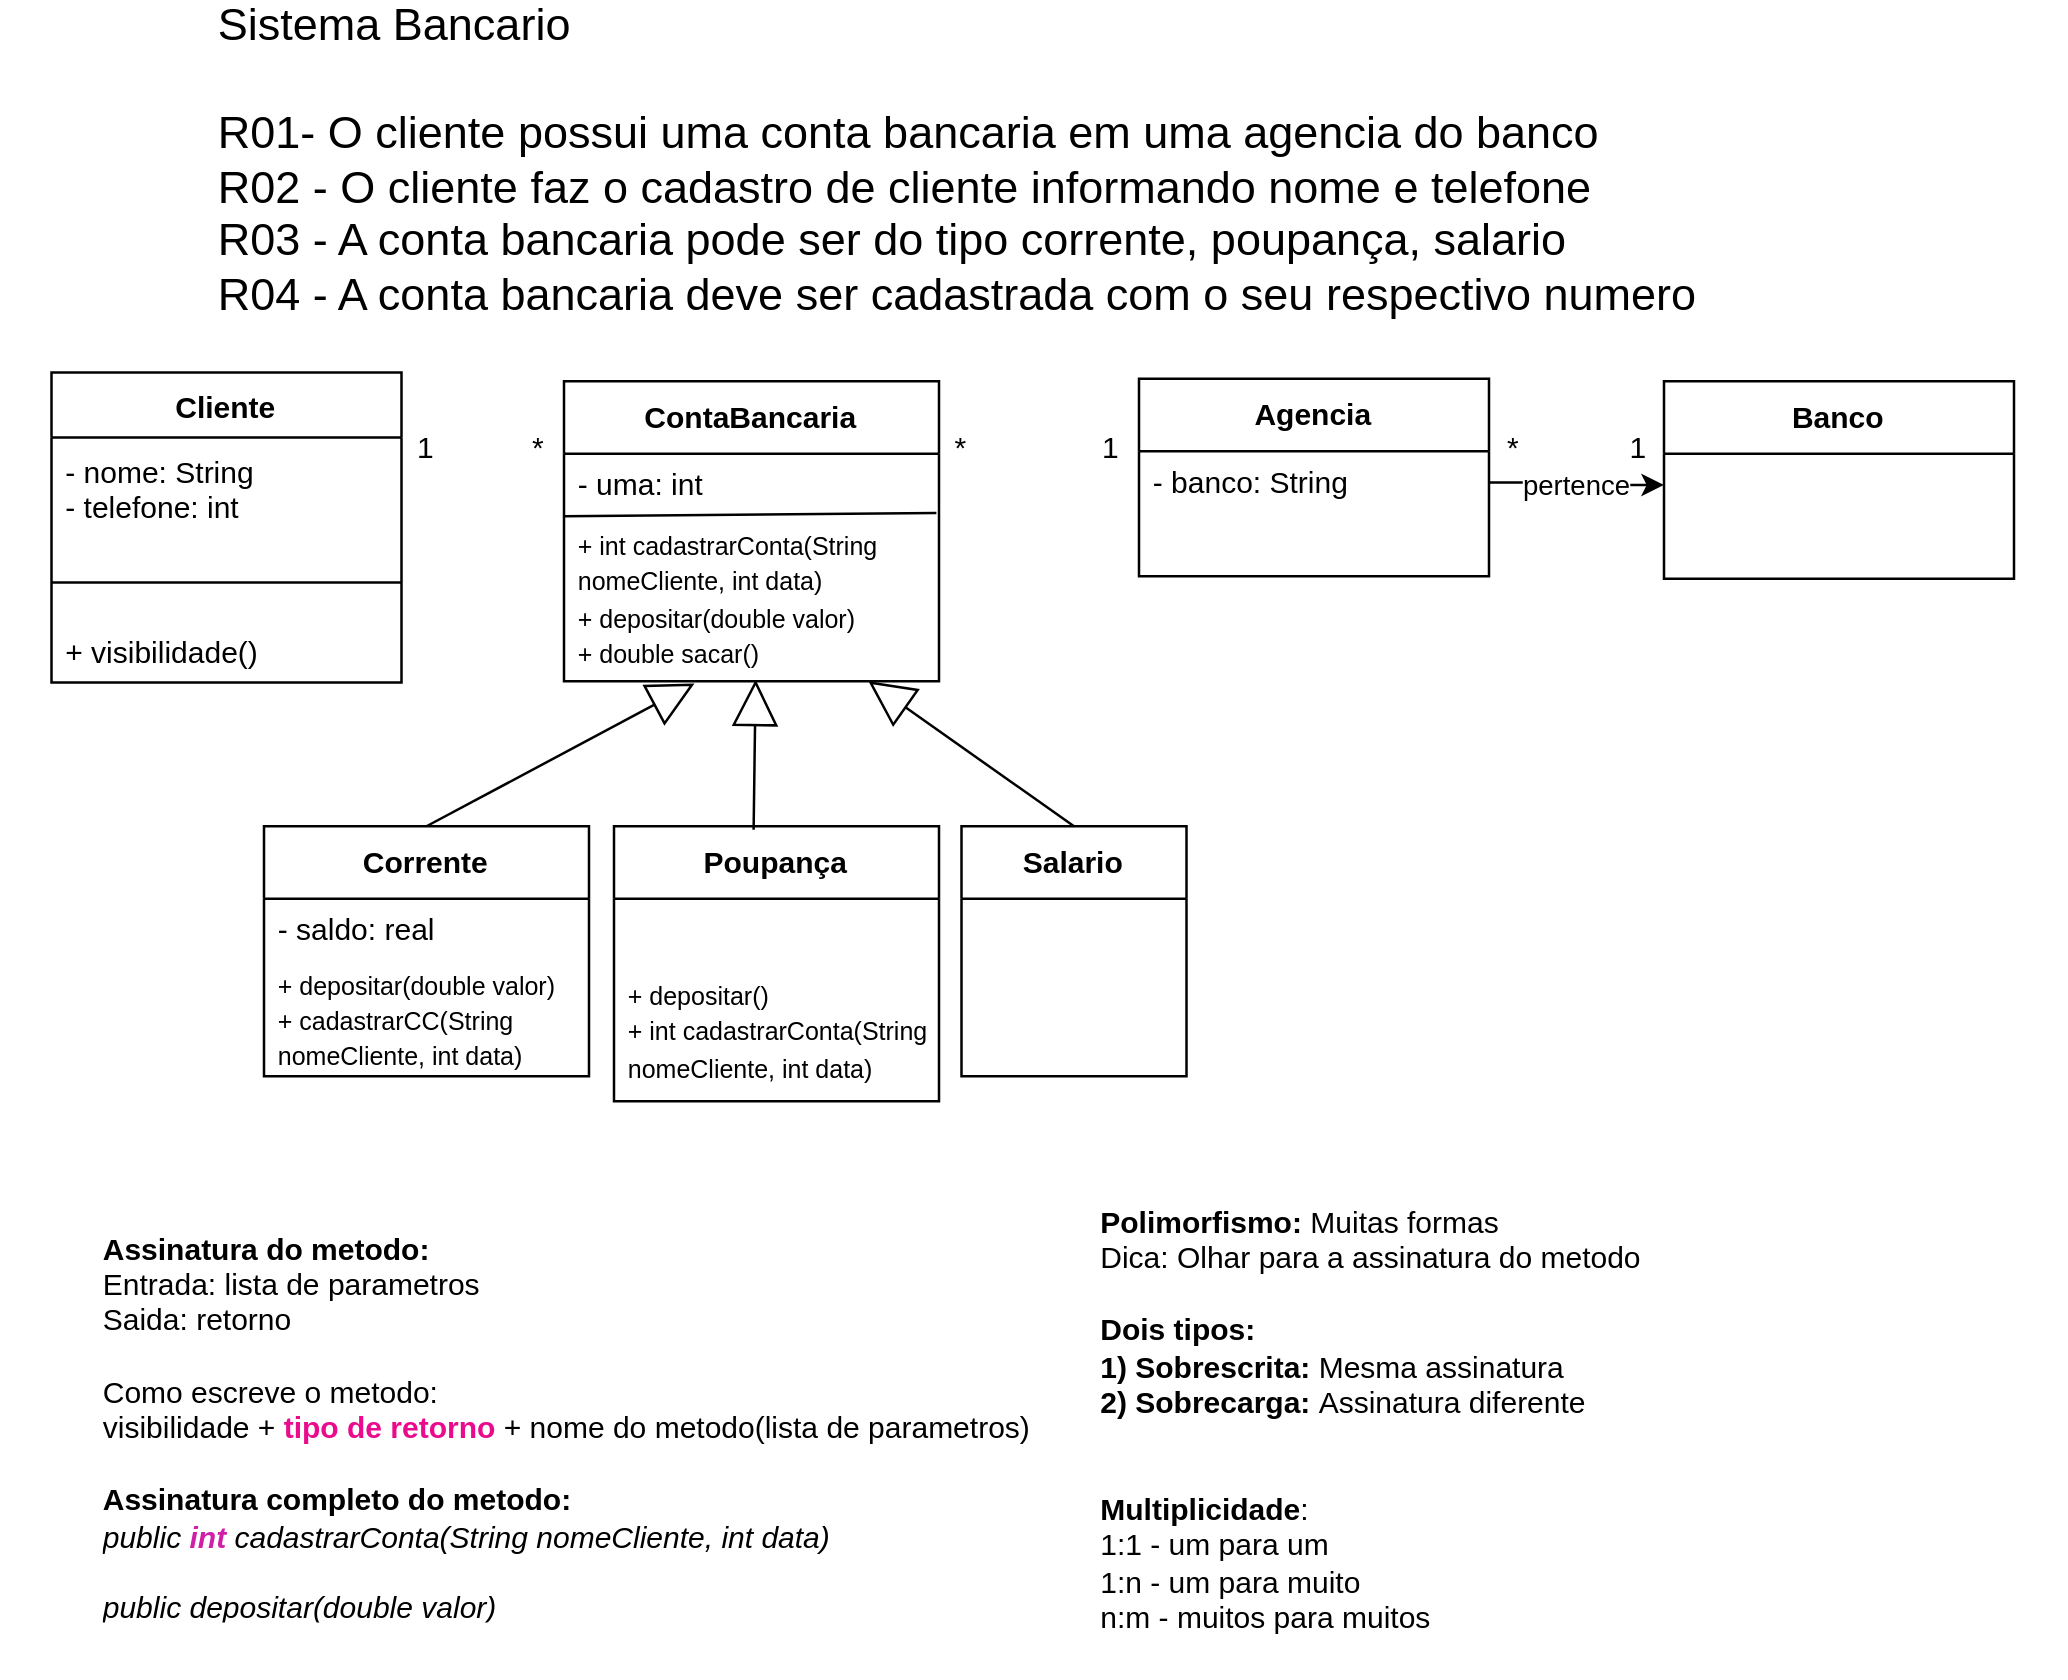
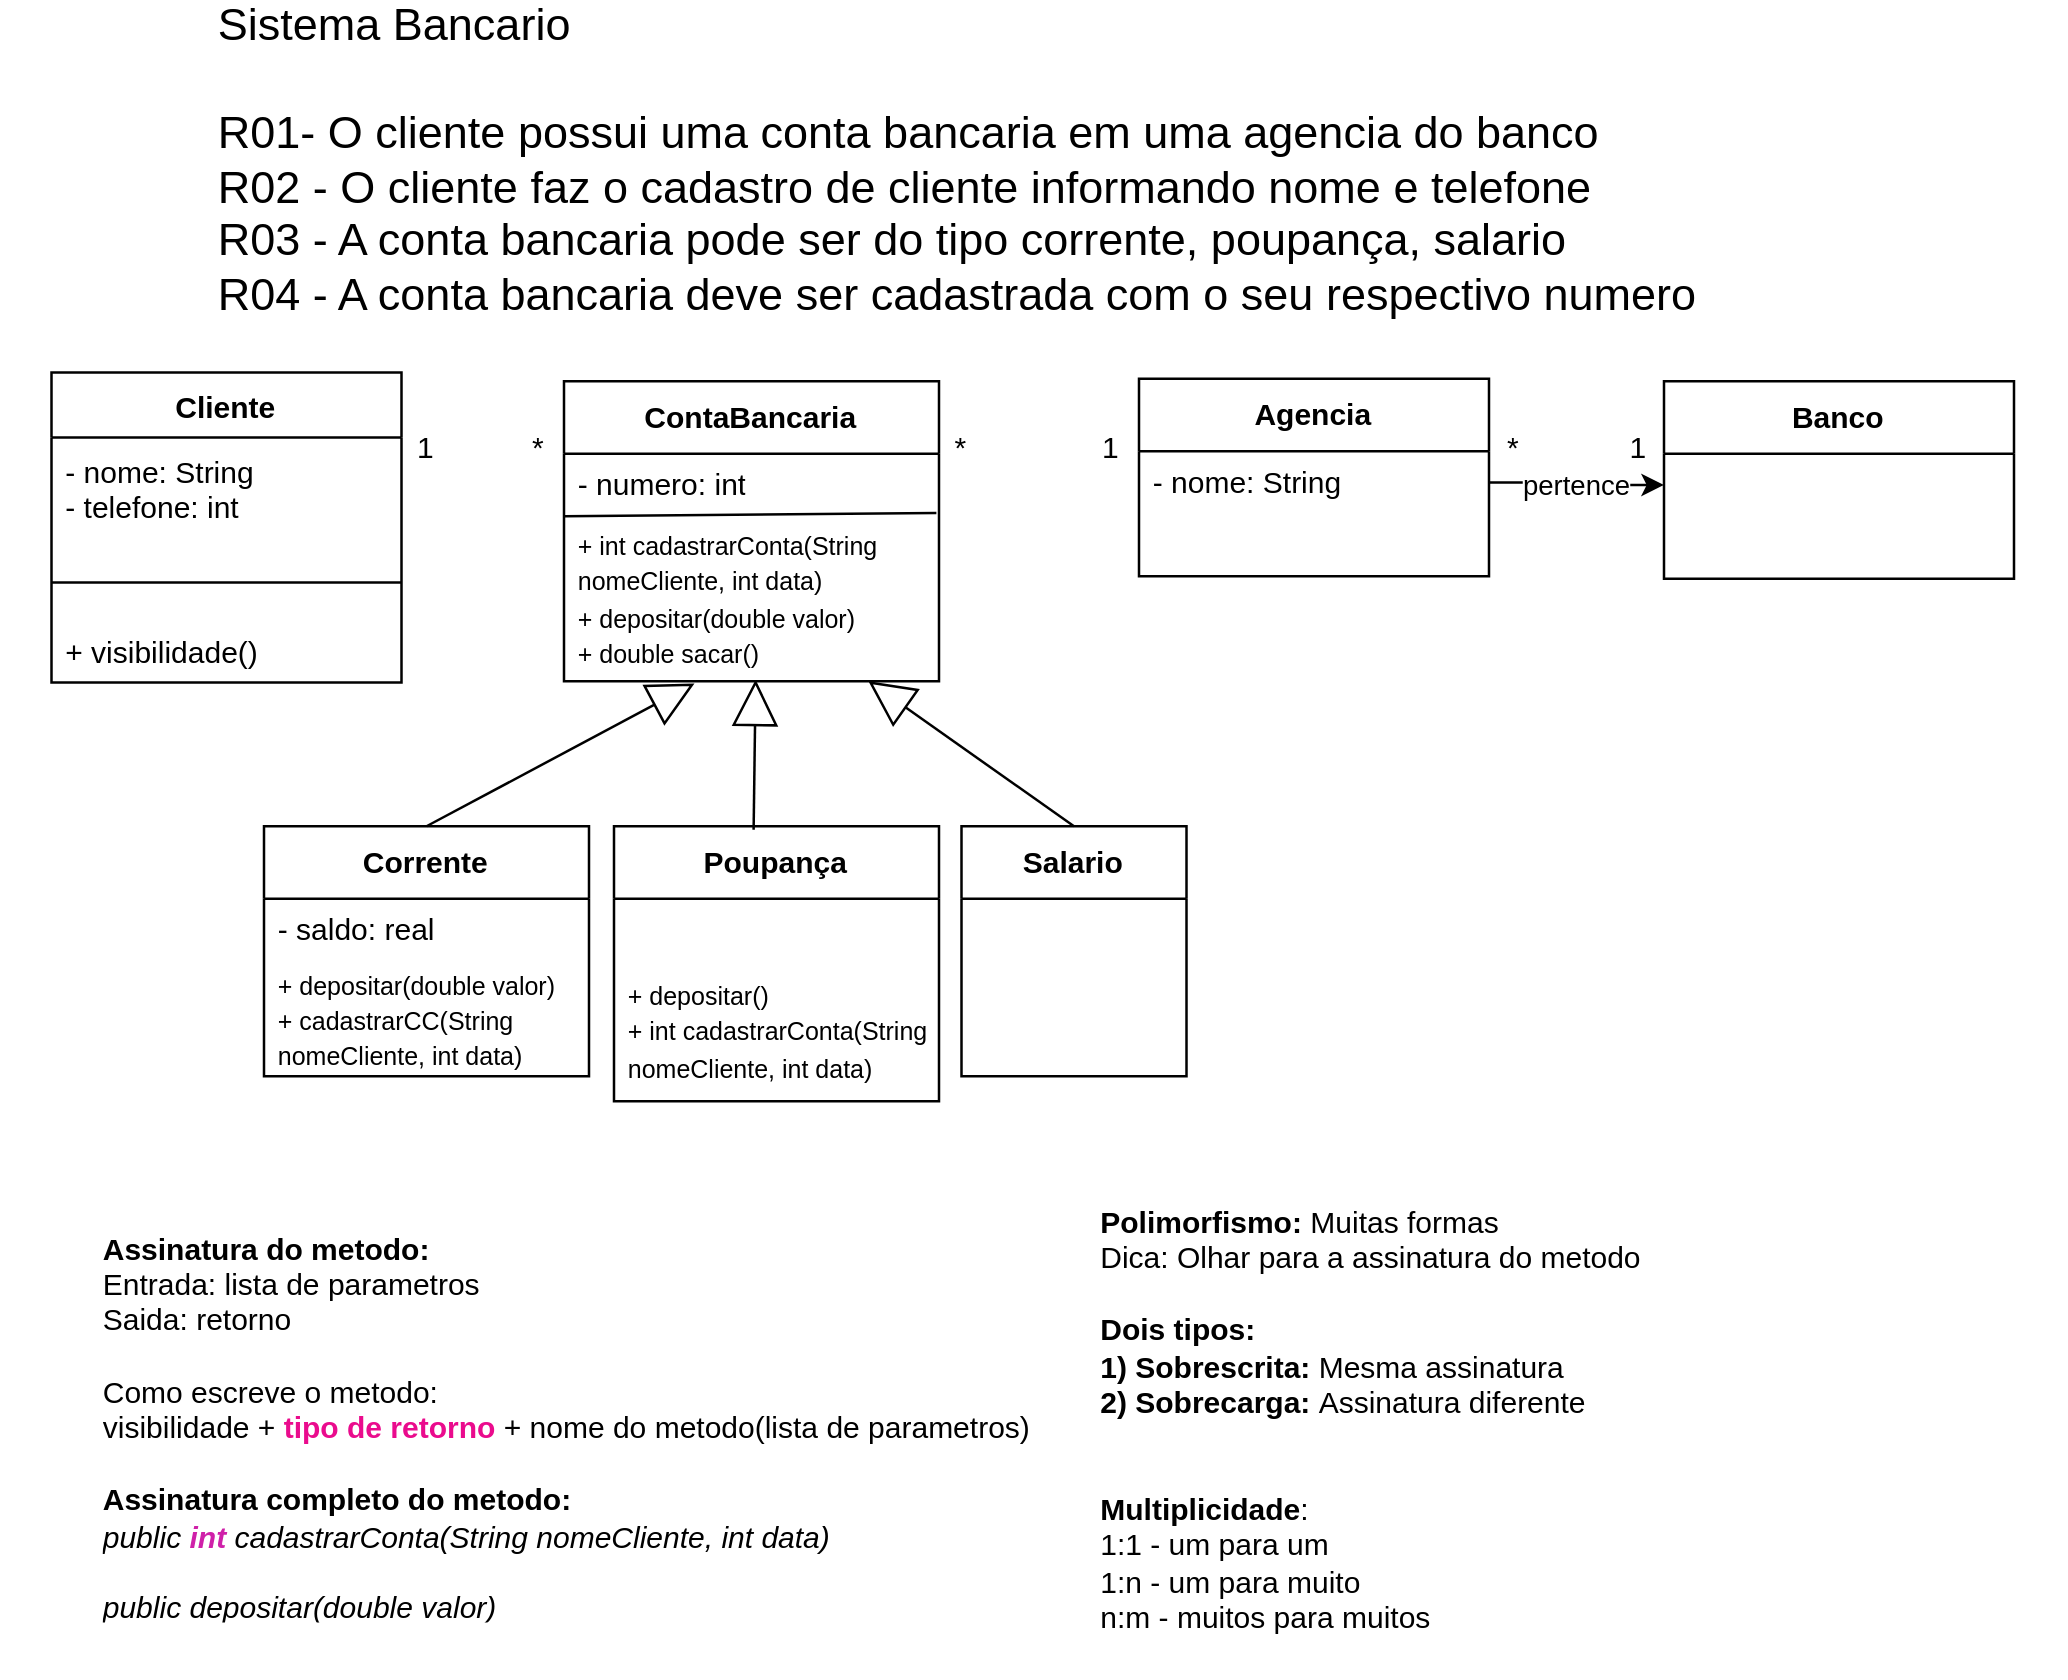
node "- banco: String": label "- banco: String" -> "- nome: String"
node "- uma: int": label "- uma: int" -> "- numero: int"
